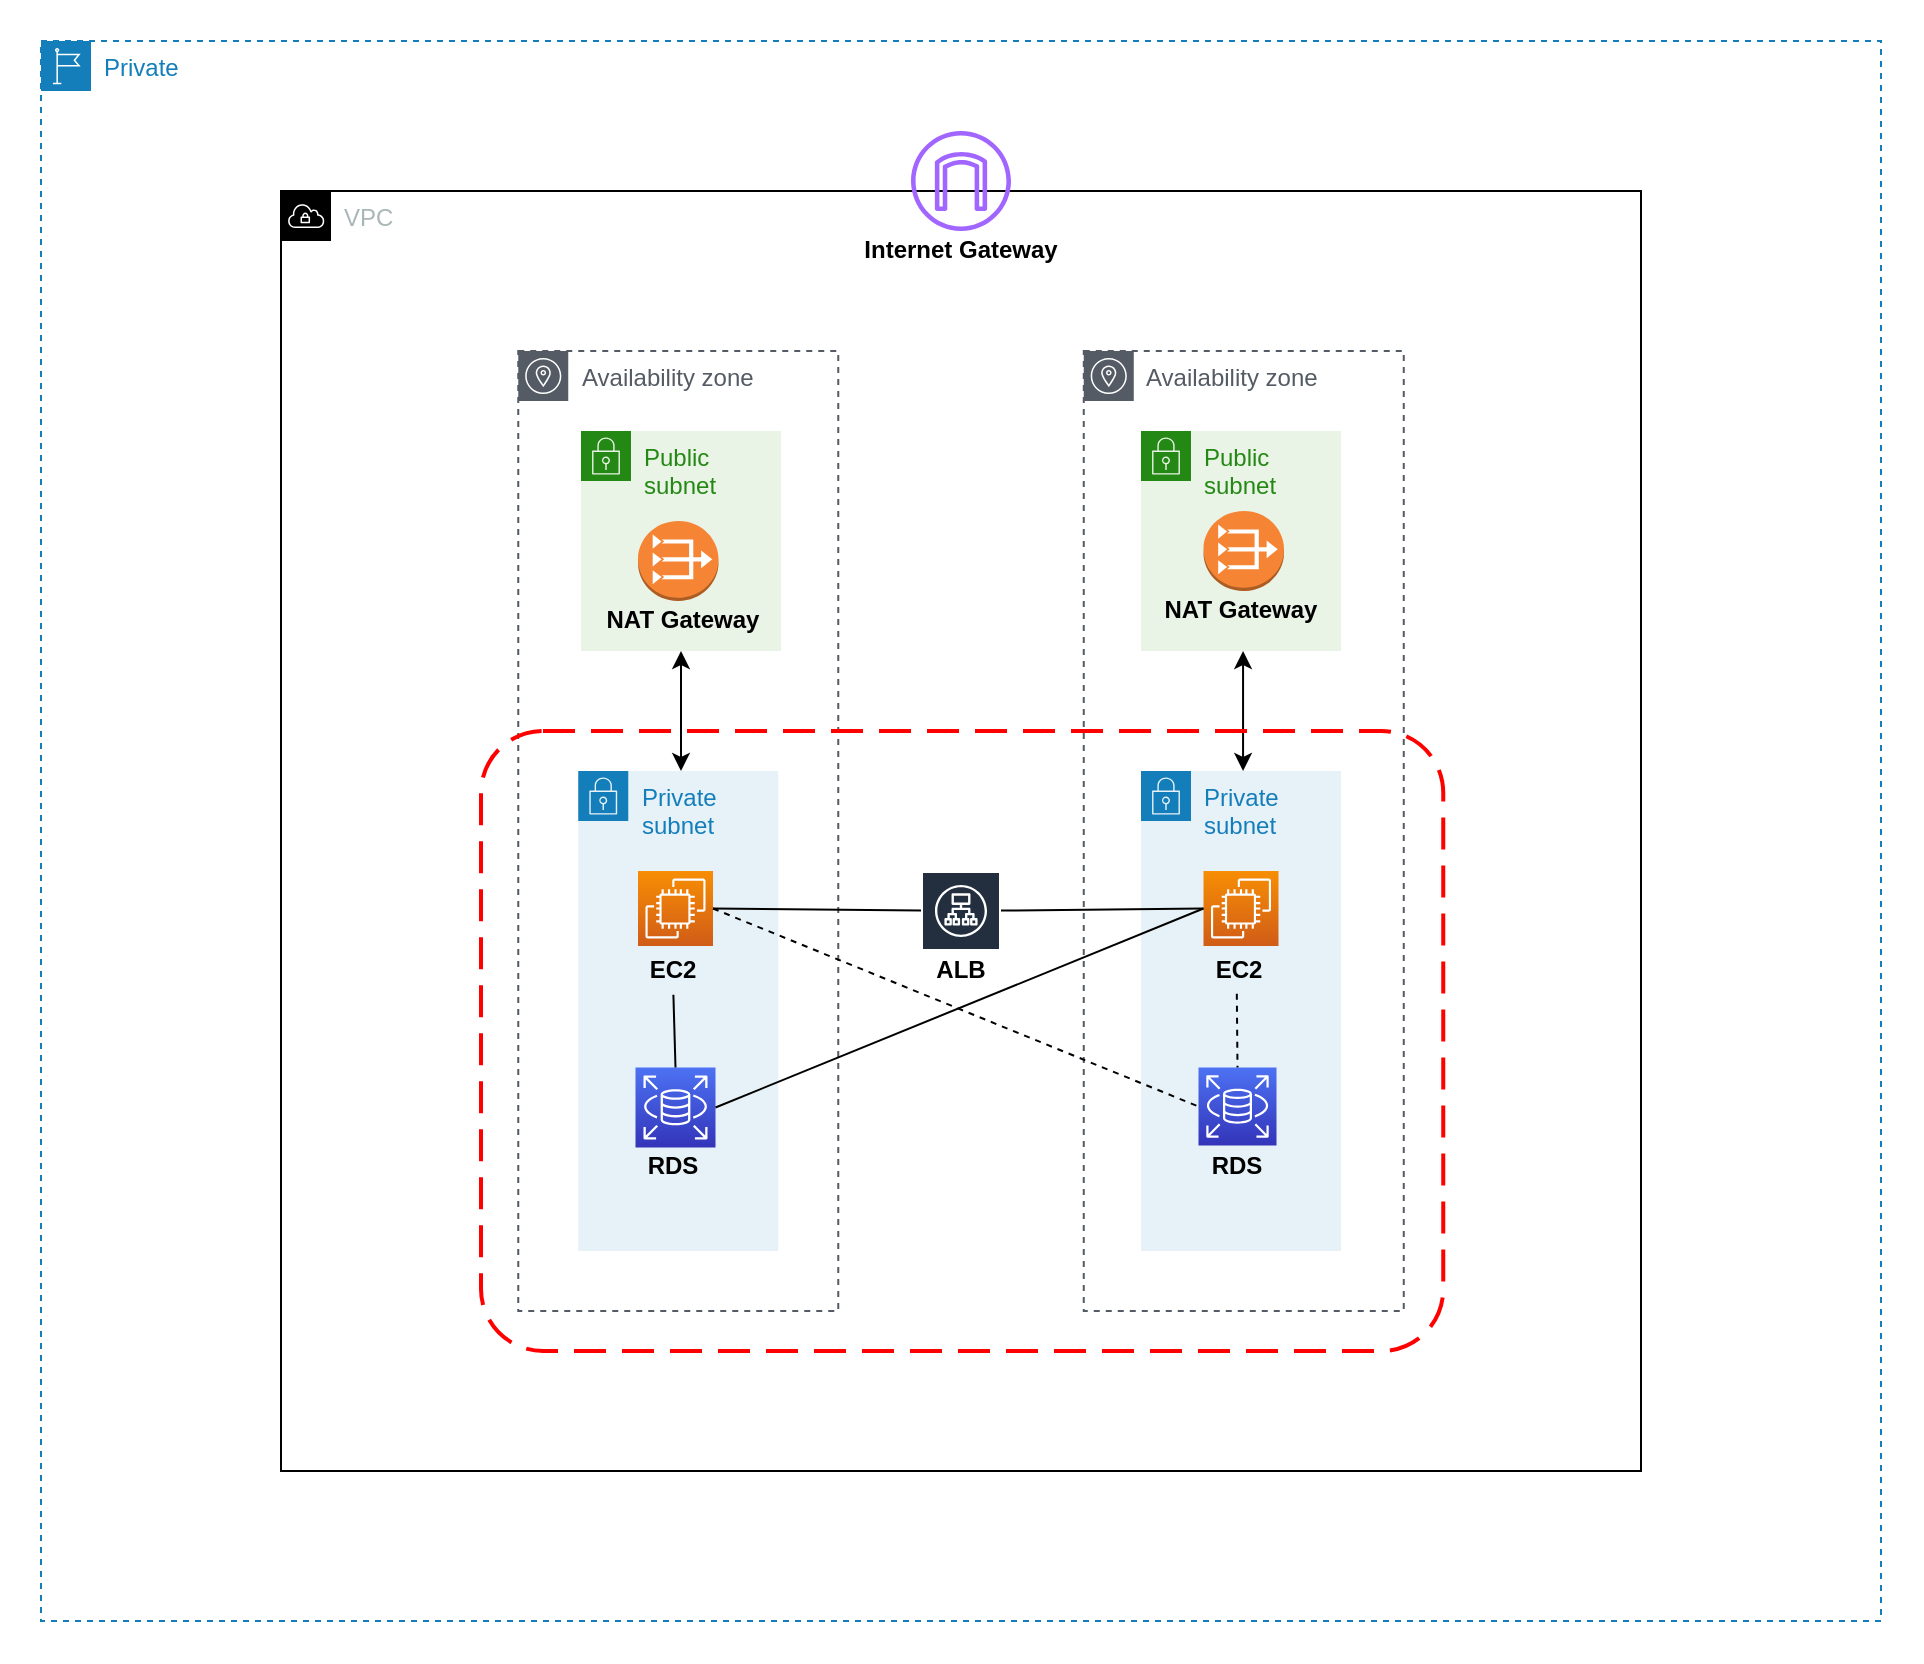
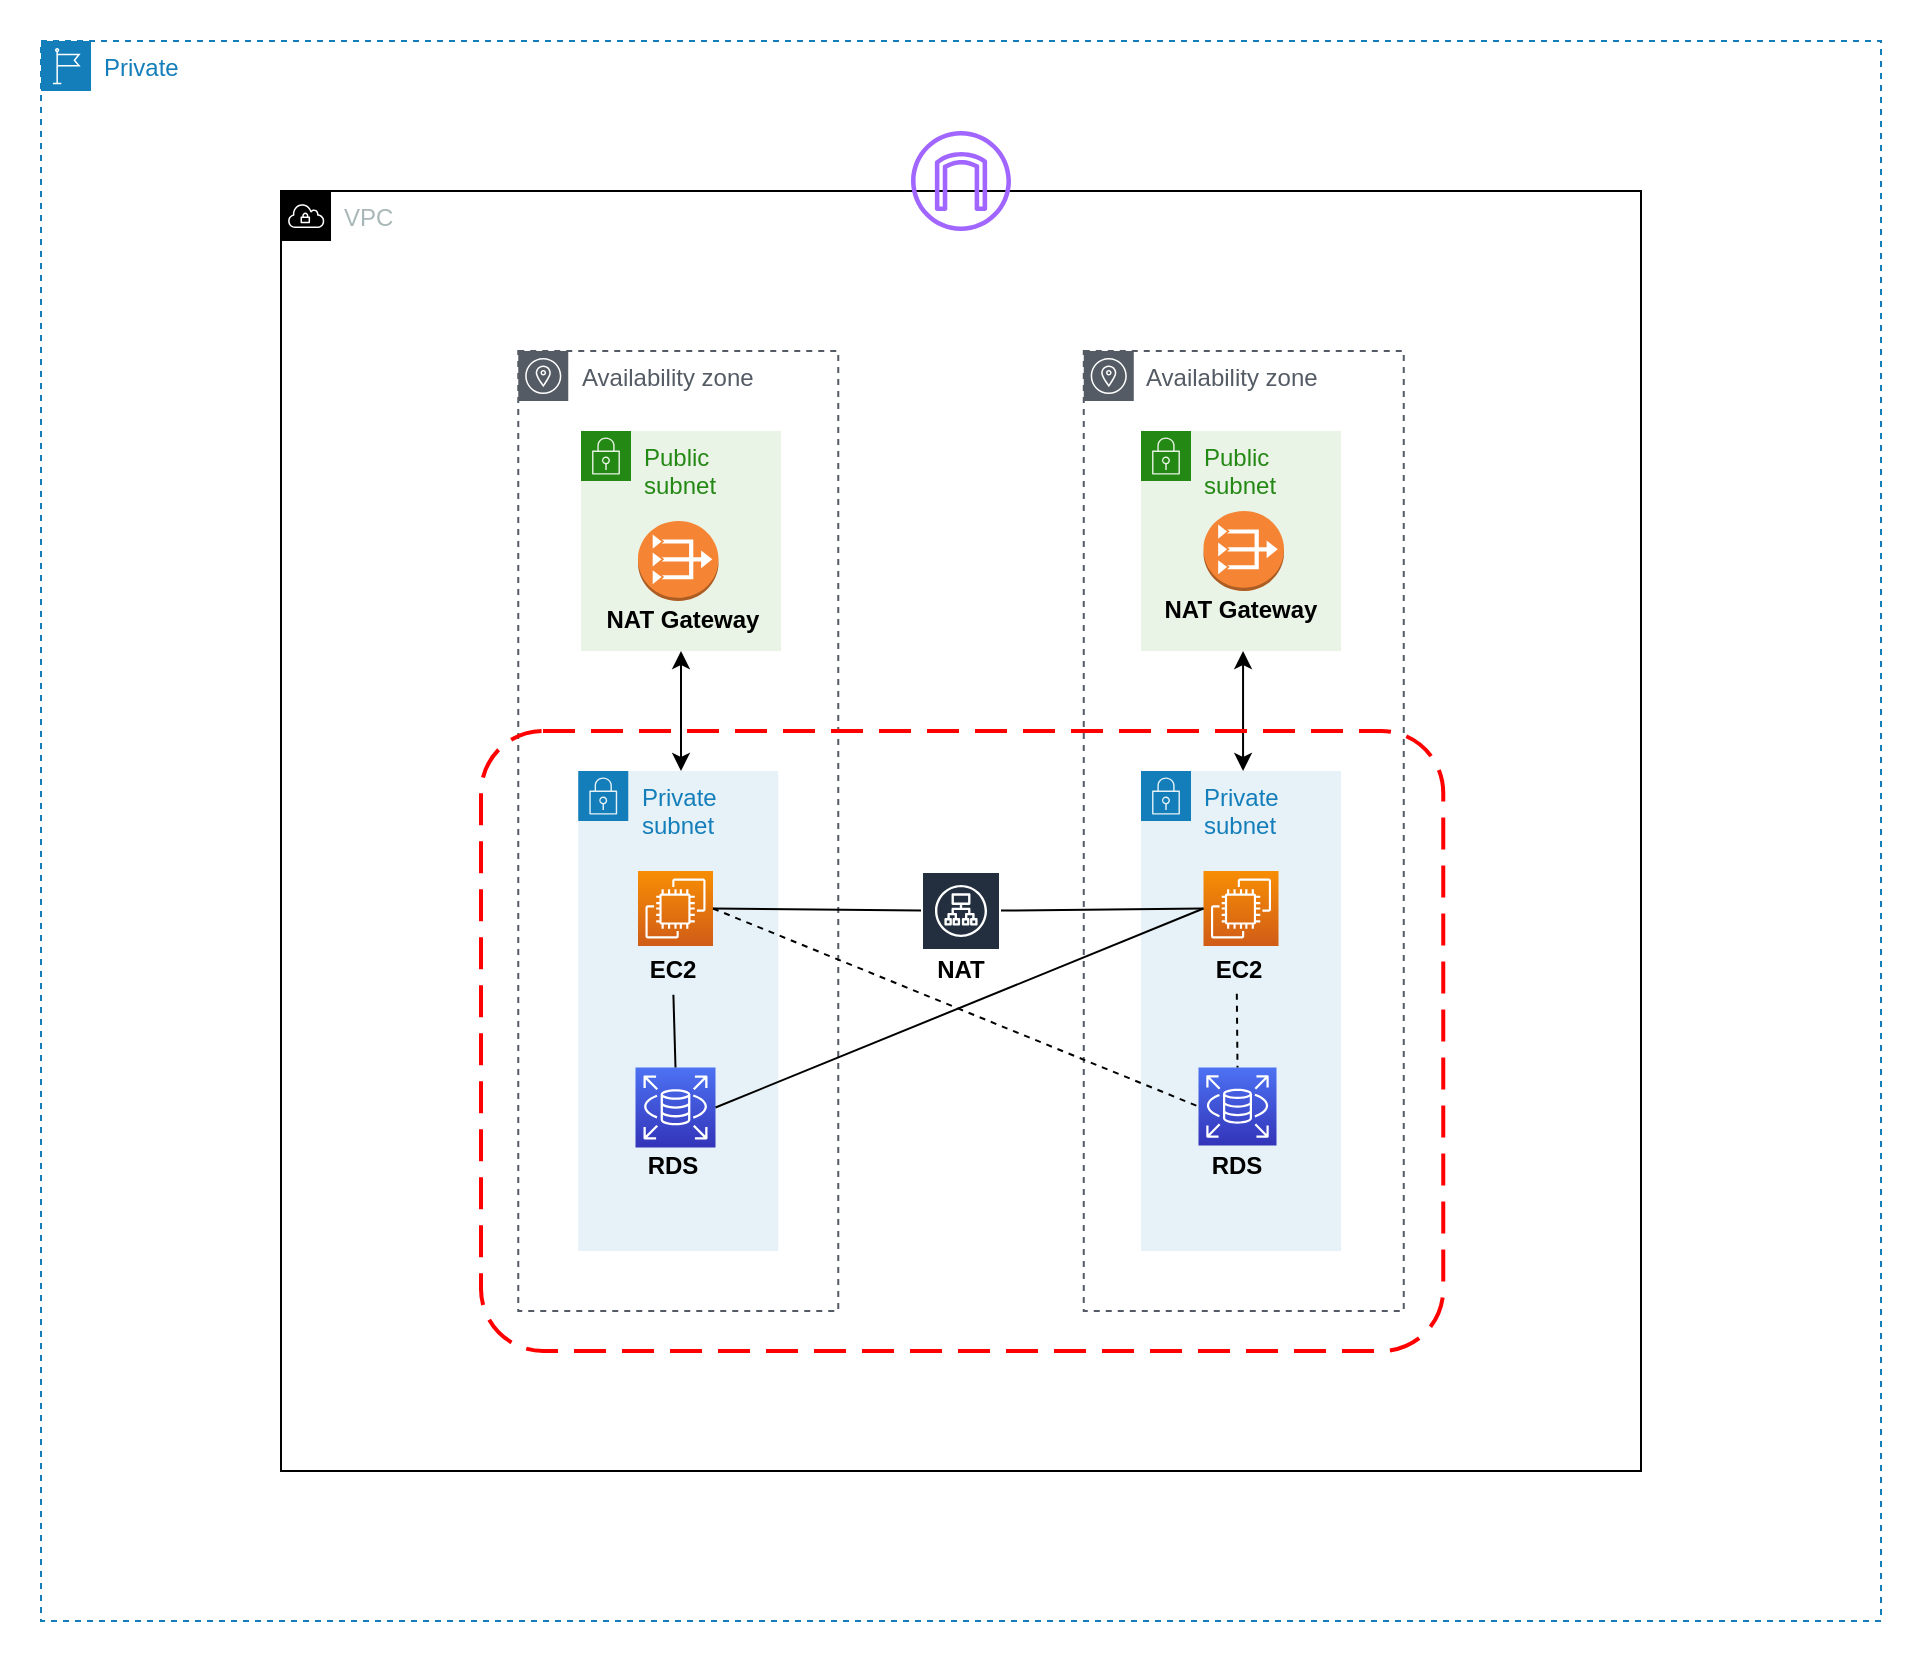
node "Internet Gateway": removed
node "ALB": label "ALB" -> "NAT"
